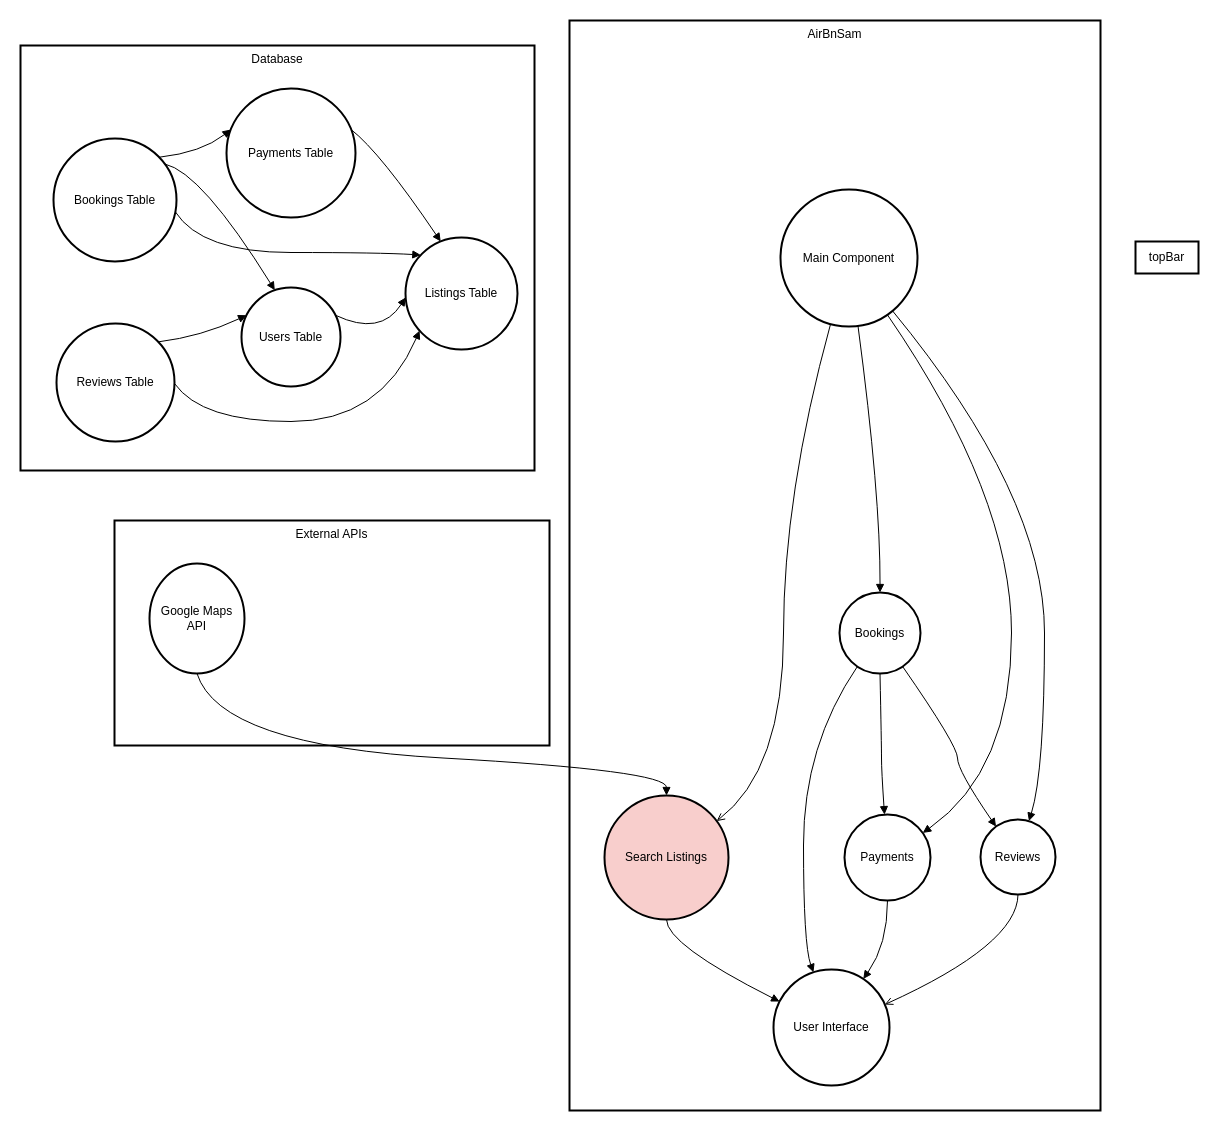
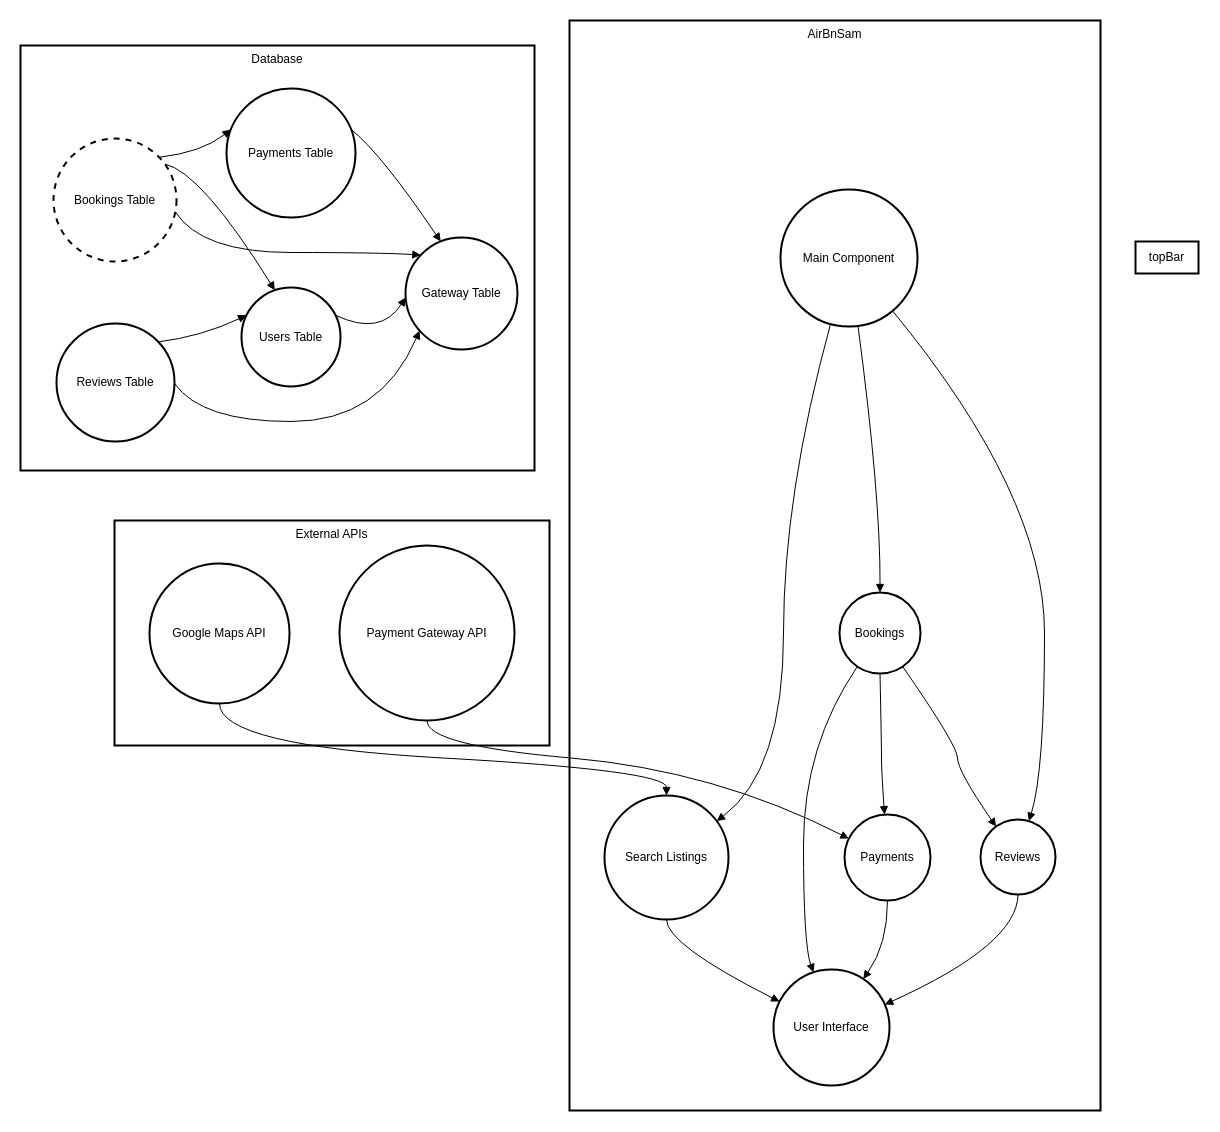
node "Bookings Table": style solid -> dashed
node "Listings Table": label "Listings Table" -> "Gateway Table"
edge "Main Component" -> "Payments": removed
node "Google Maps API": size 95x110 -> 140x140
node "Payment Gateway API": added
edge "Payment Gateway API" -> "Payments": added
edge "Main Component" -> "Search Listings": arrowhead open -> block
node "Search Listings": fillcolor #f8cecc -> #ffffff
edge "Reviews" -> "User Interface": arrowhead open -> block
